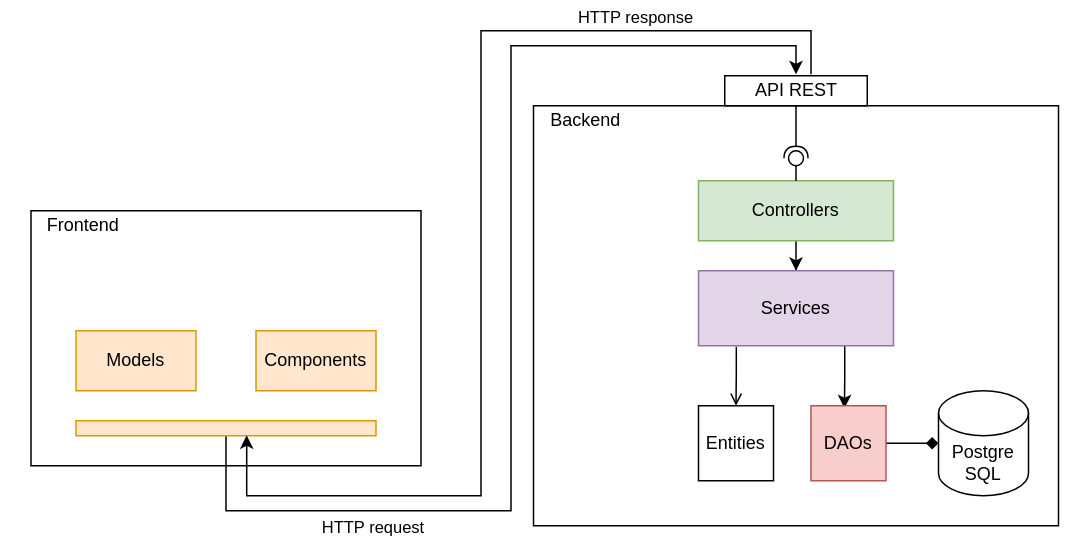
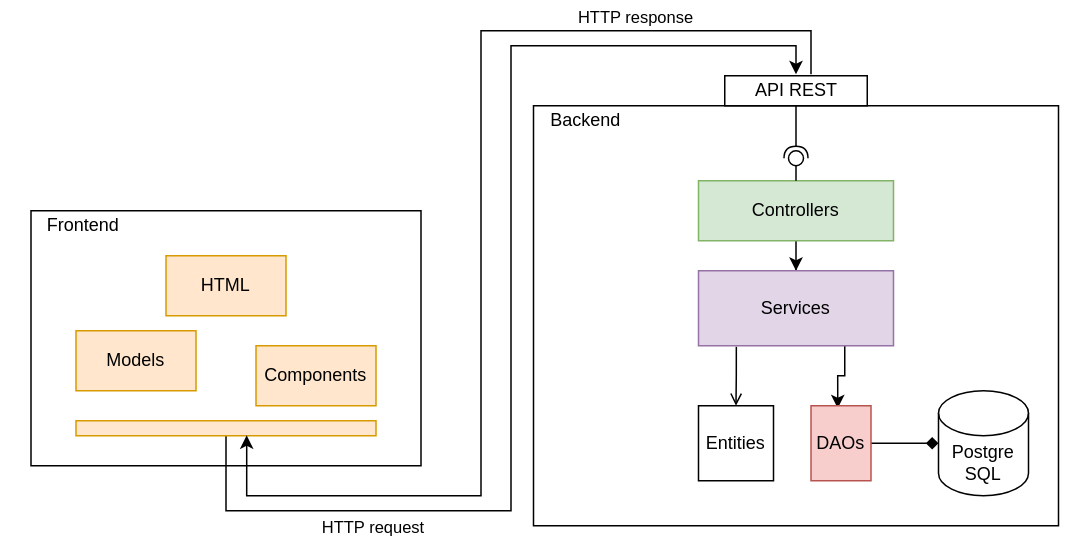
node "HTML": added
node "Components": moved (316, 361) -> (316, 376)
node "DAOs": size 75x75 -> 60x75
